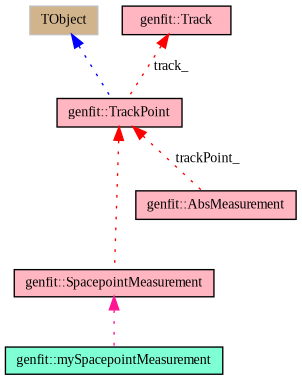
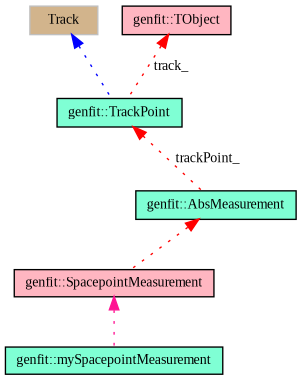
node "TObject": label "TObject" -> "Track"
node "genfit::Track": label "genfit::Track" -> "genfit::TObject"
node "genfit::TrackPoint": fillcolor lightpink -> aquamarine
edge "genfit::SpacepointMeasurement" -> "genfit::TrackPoint": now "genfit::SpacepointMeasurement" -> "genfit::AbsMeasurement"
node "genfit::AbsMeasurement": fillcolor lightpink -> aquamarine
